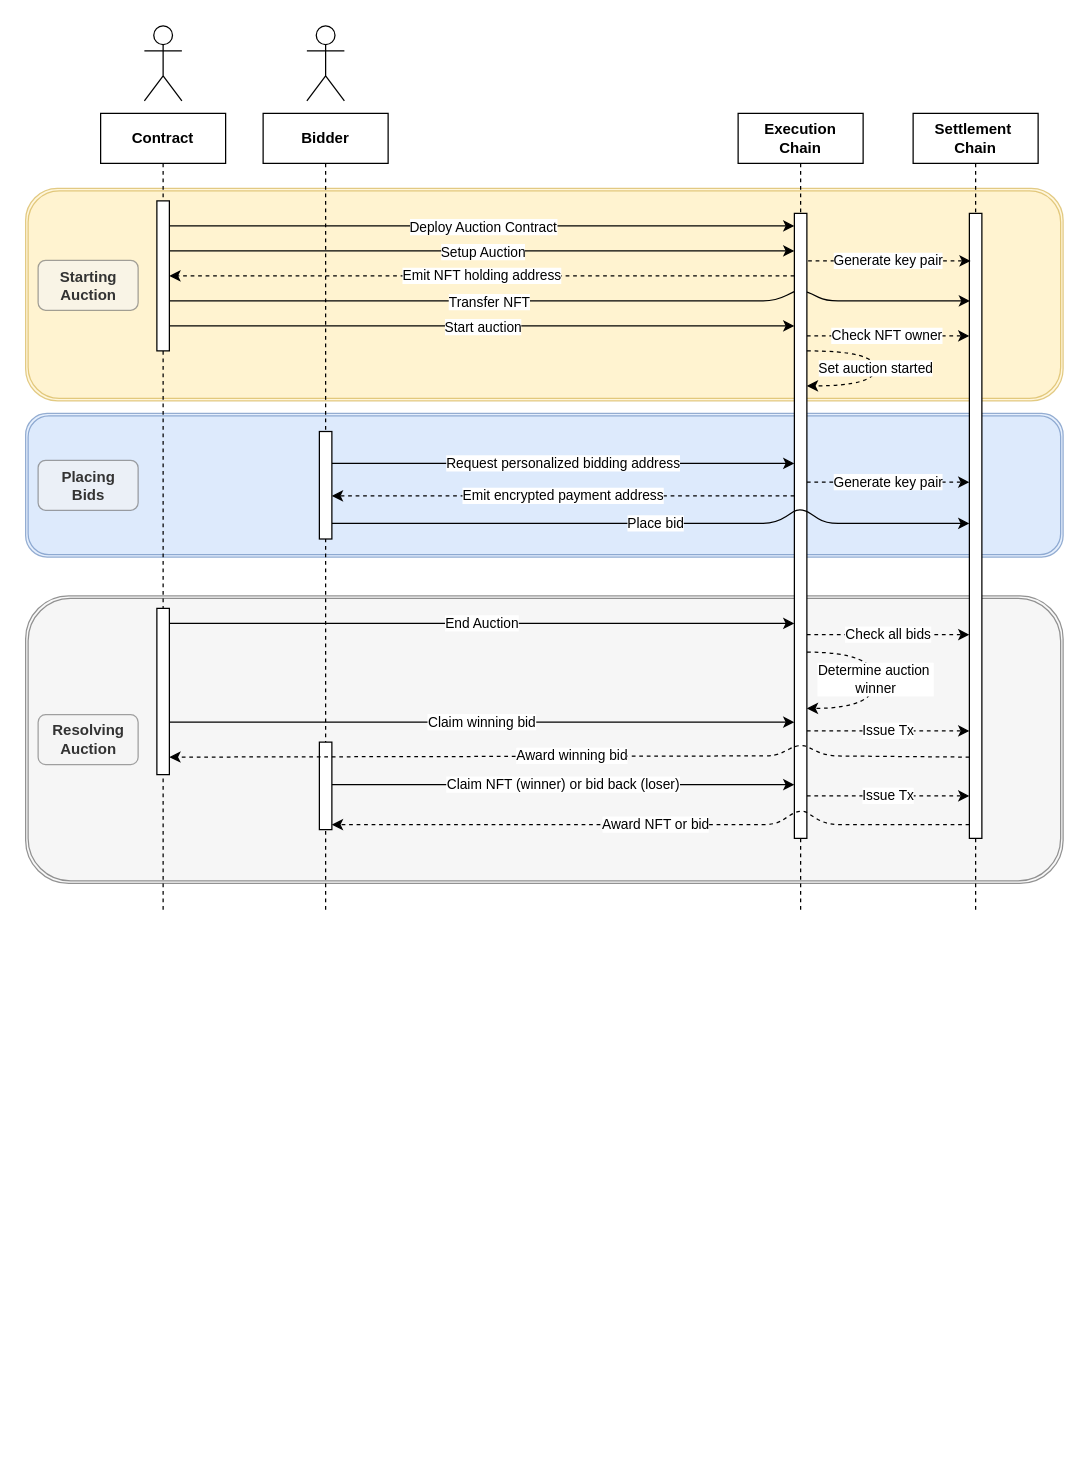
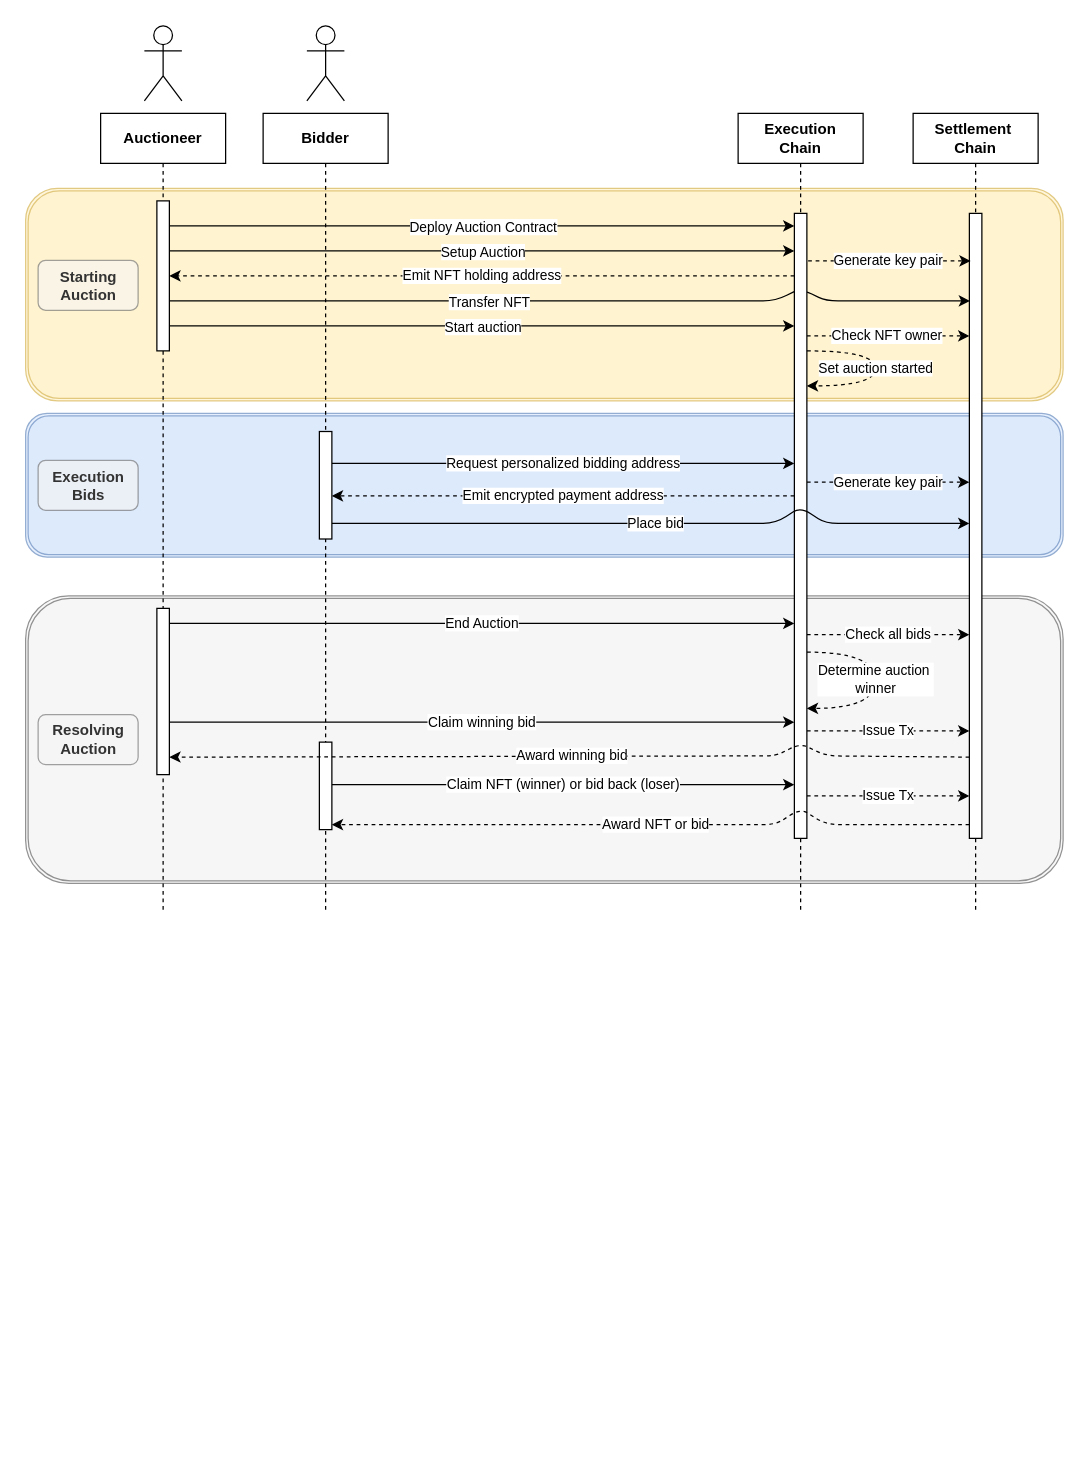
node "Contract": label "Contract" -> "Auctioneer"
node "Placing Bids": label "Placing Bids" -> "Execution Bids"
